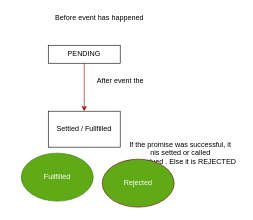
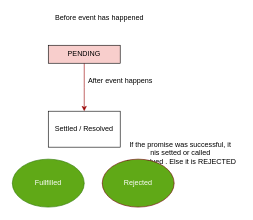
node "PENDING": fillcolor #ffffff -> #f8cecc
node "After event the": label "After event the" -> "After event happens"
node "Settled / Fullfilled": label "Settled / Fullfilled" -> "Settled / Resolved"
node "Fullfilled": moved (57, 177) -> (48, 183)
